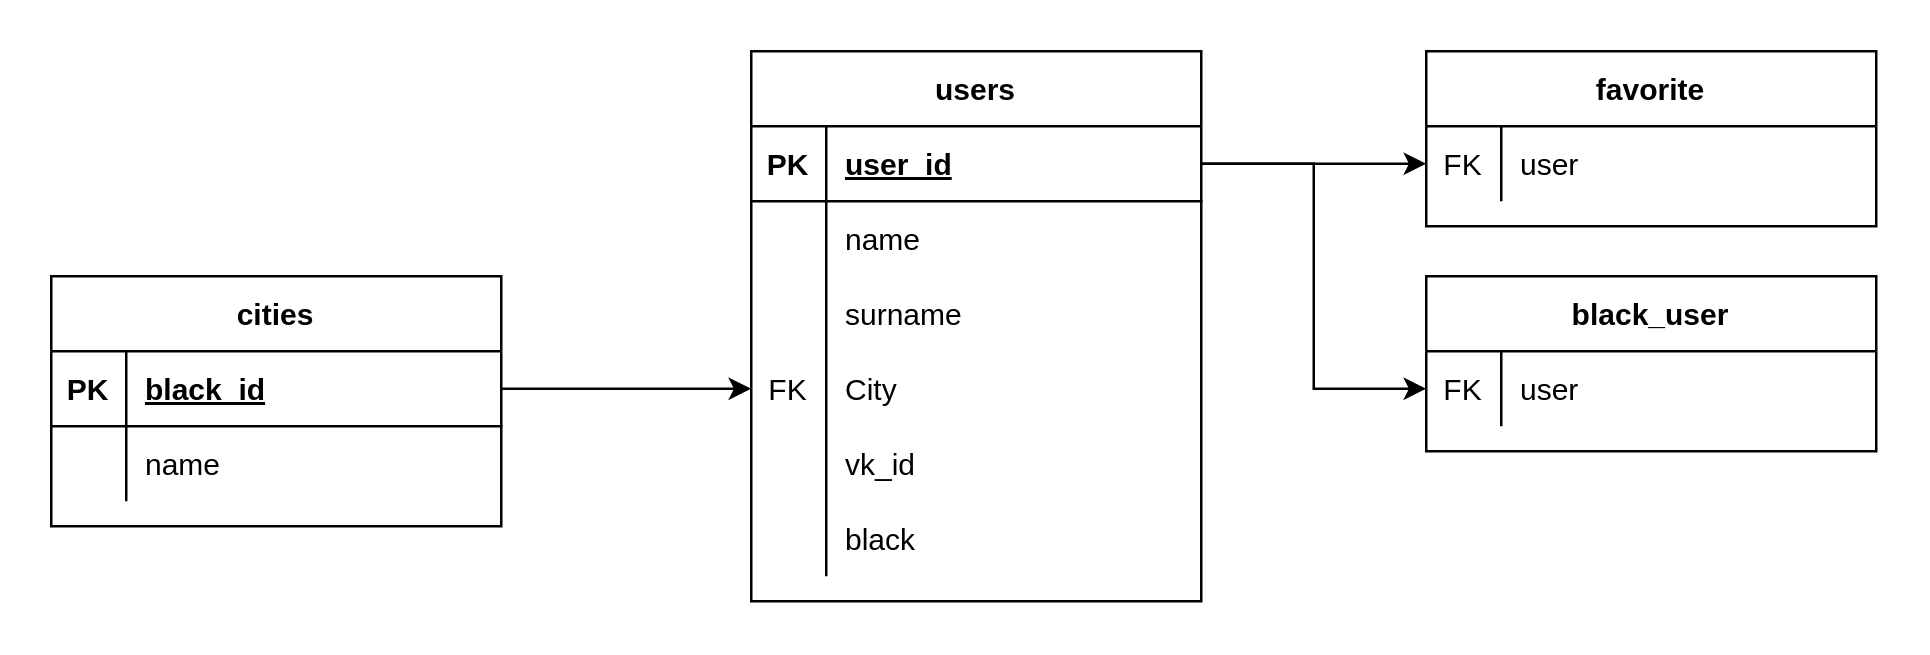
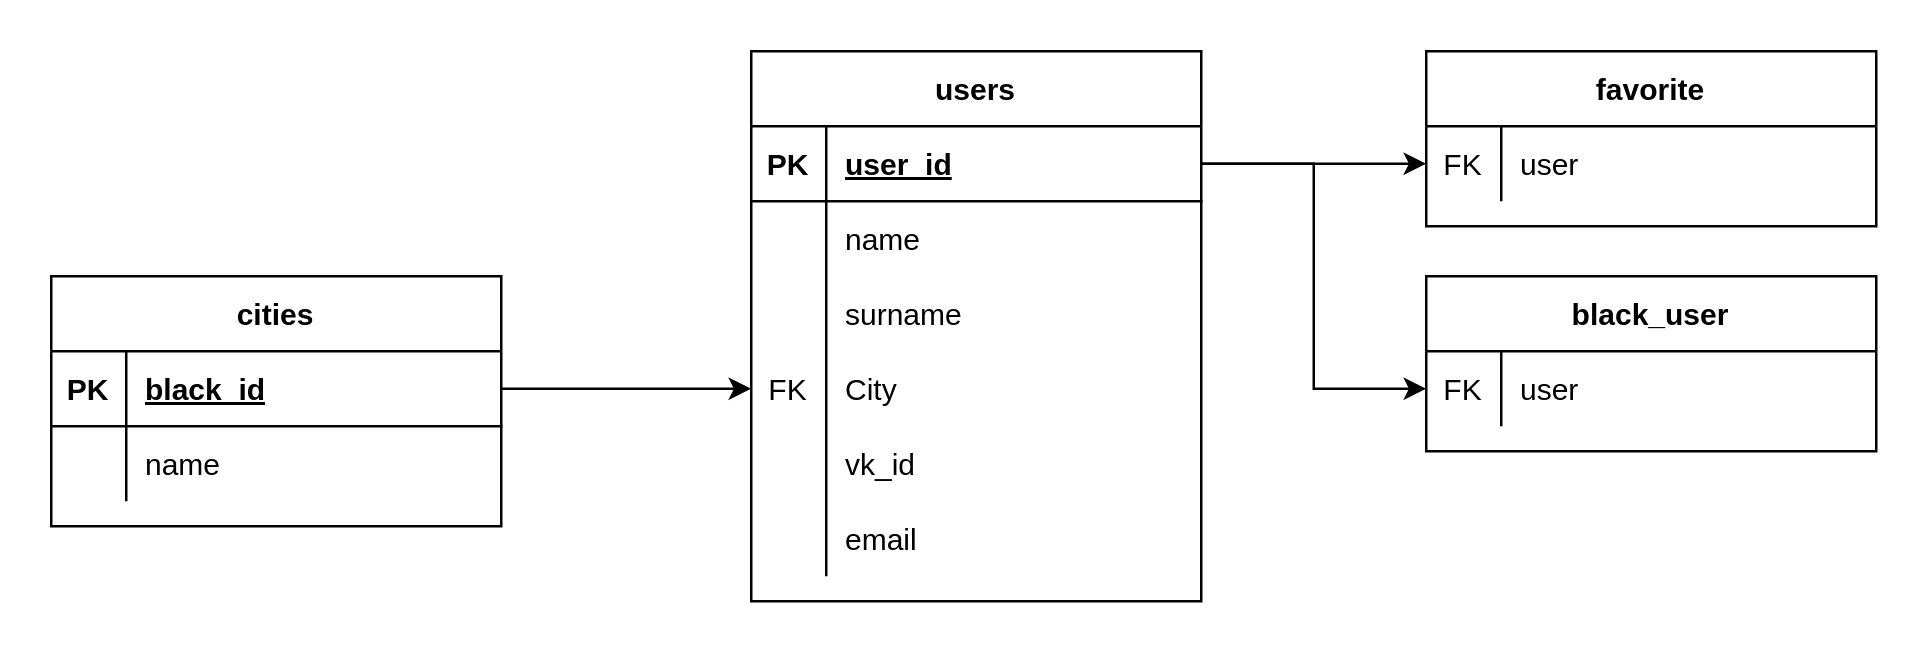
node "black": label "black" -> "email"
